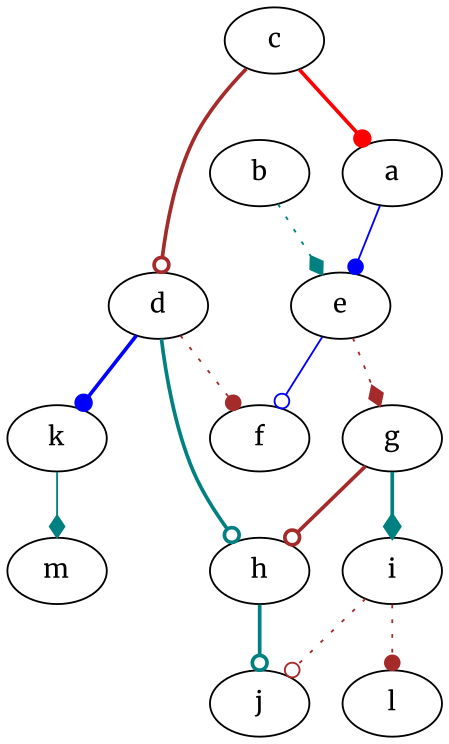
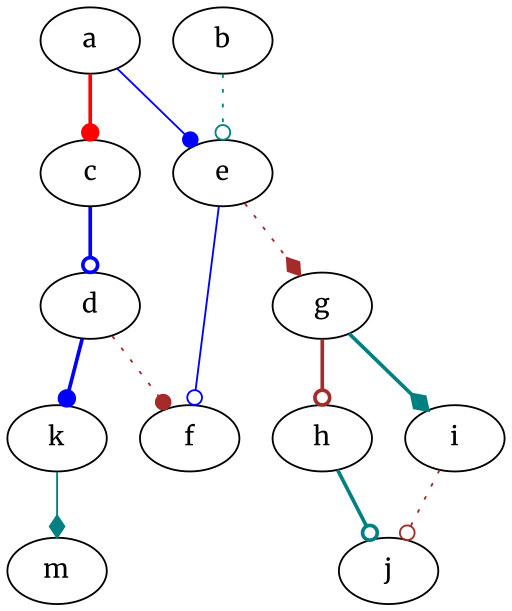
edge "c" -> "a": reversed
edge "c" -> "d": color brown -> blue
edge "b" -> "e": arrowhead diamond -> odot
edge "d" -> "h": removed
node "l": removed
